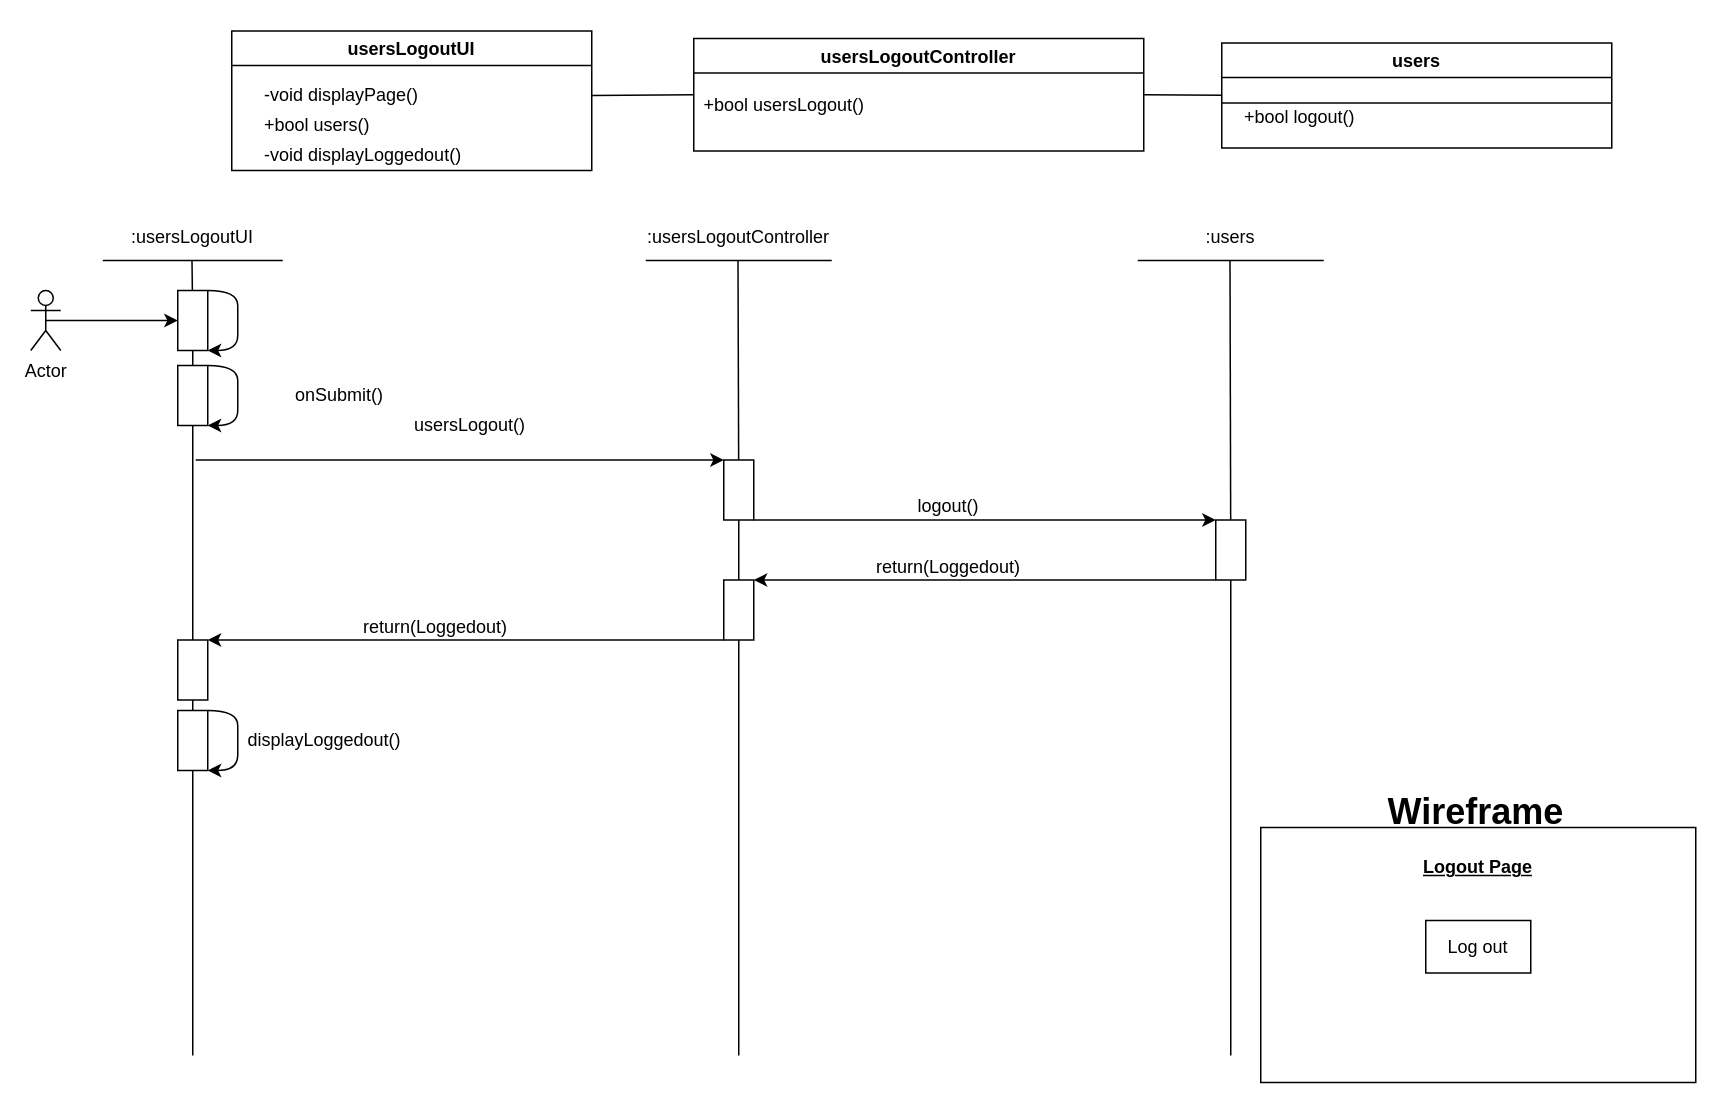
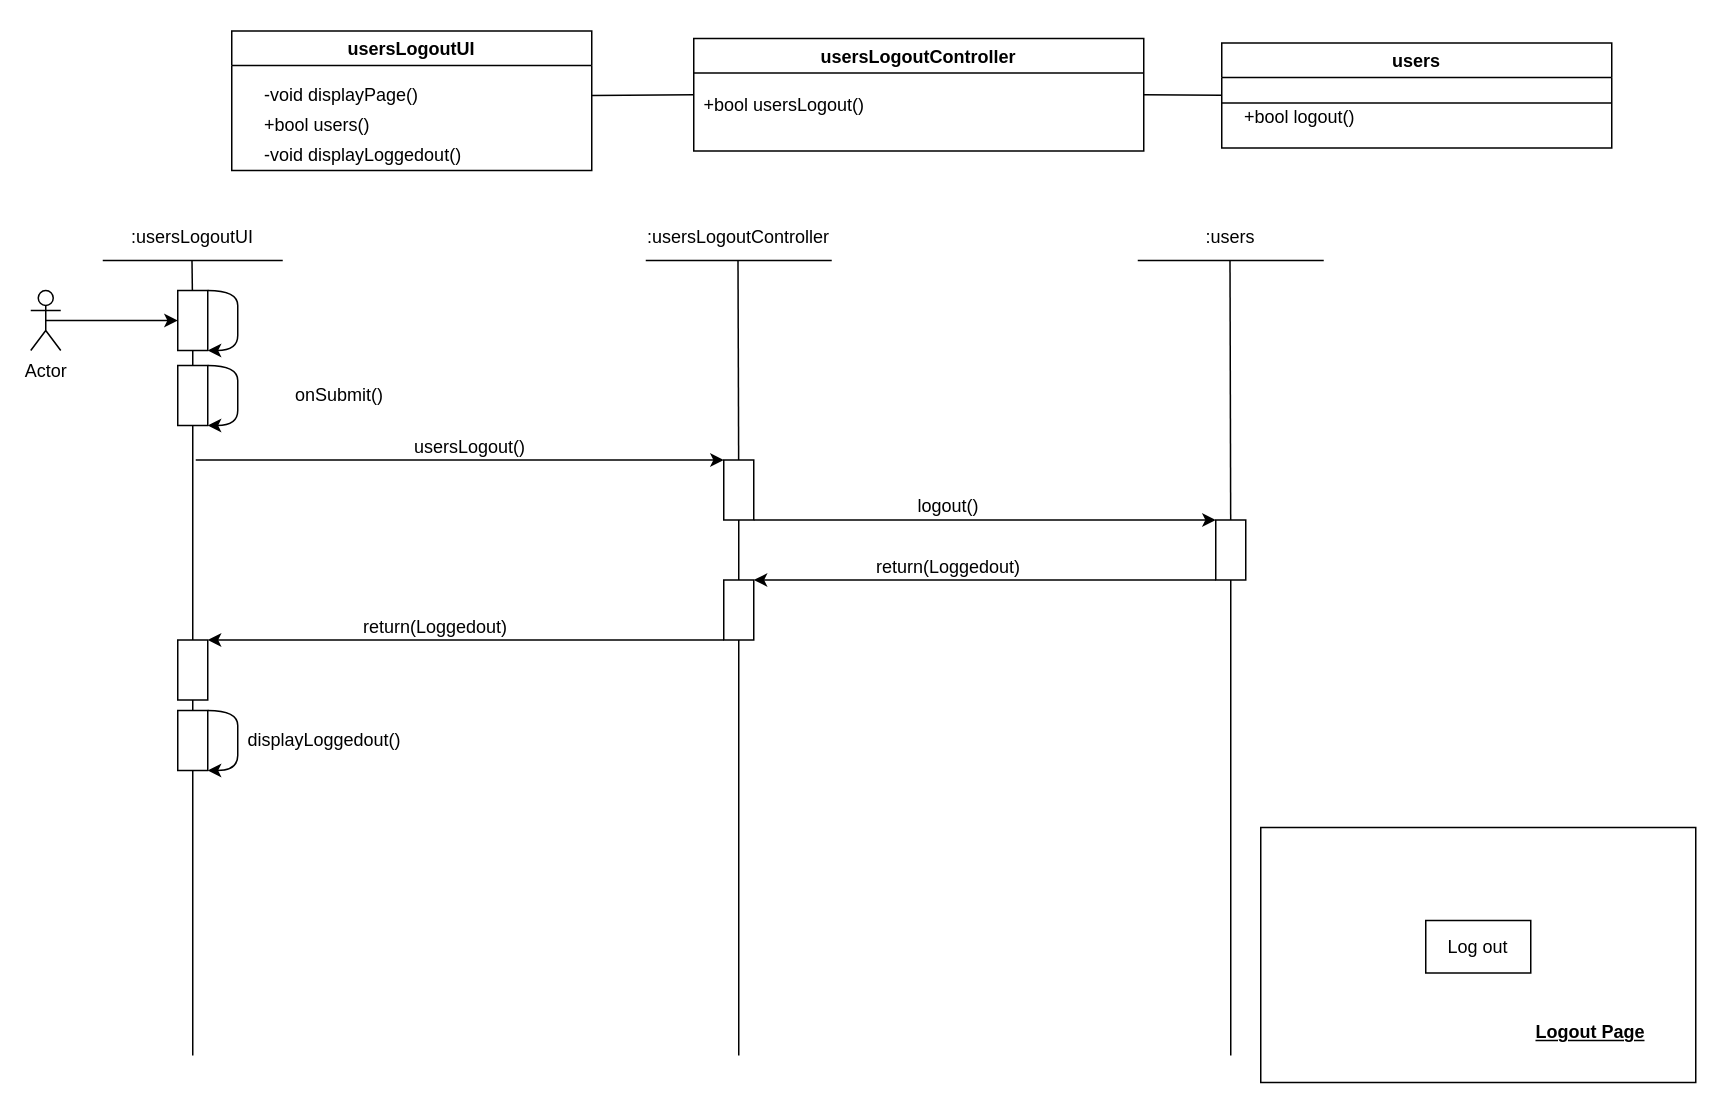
node "usersLogout()": moved (470, 425) -> (470, 448)
node "Wireframe": removed
node "Logout Page": moved (1478, 868) -> (1591, 1033)
